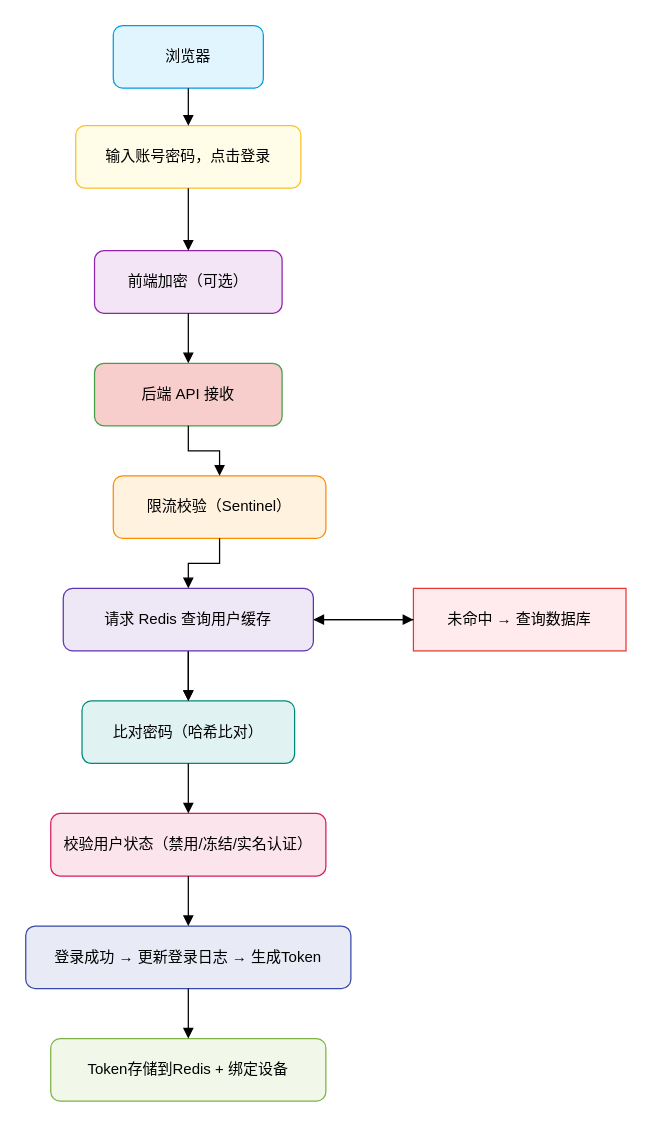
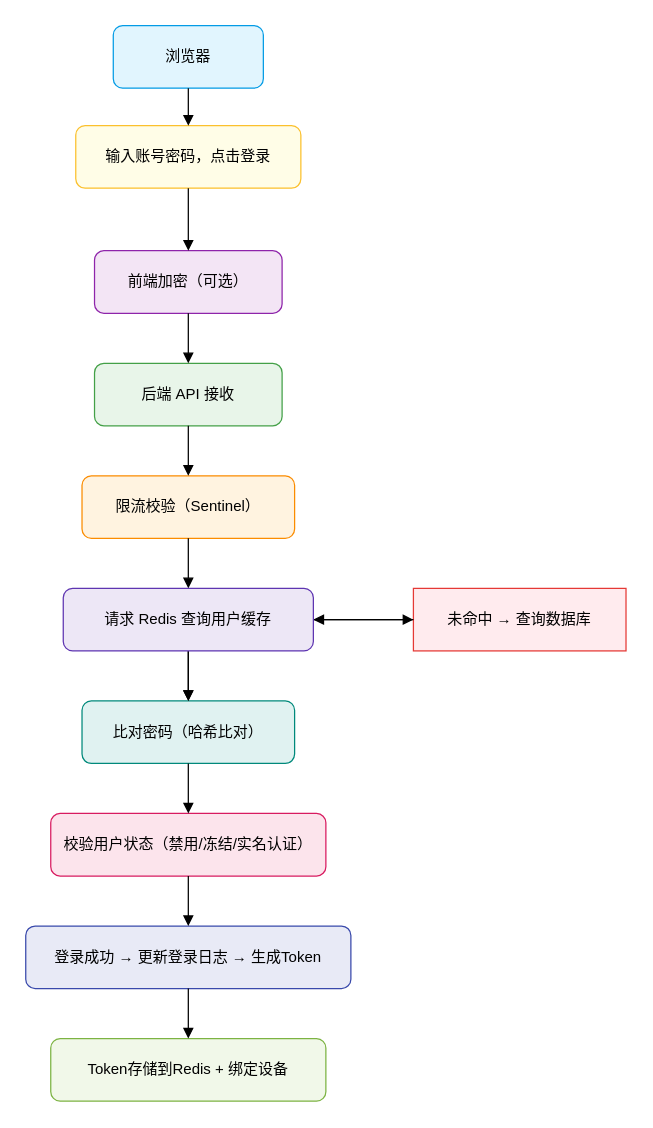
node "后端 API 接收": fillcolor #f8cecc -> #e8f5e9
node "限流校验（Sentinel）": moved (219, 507) -> (188, 507)
